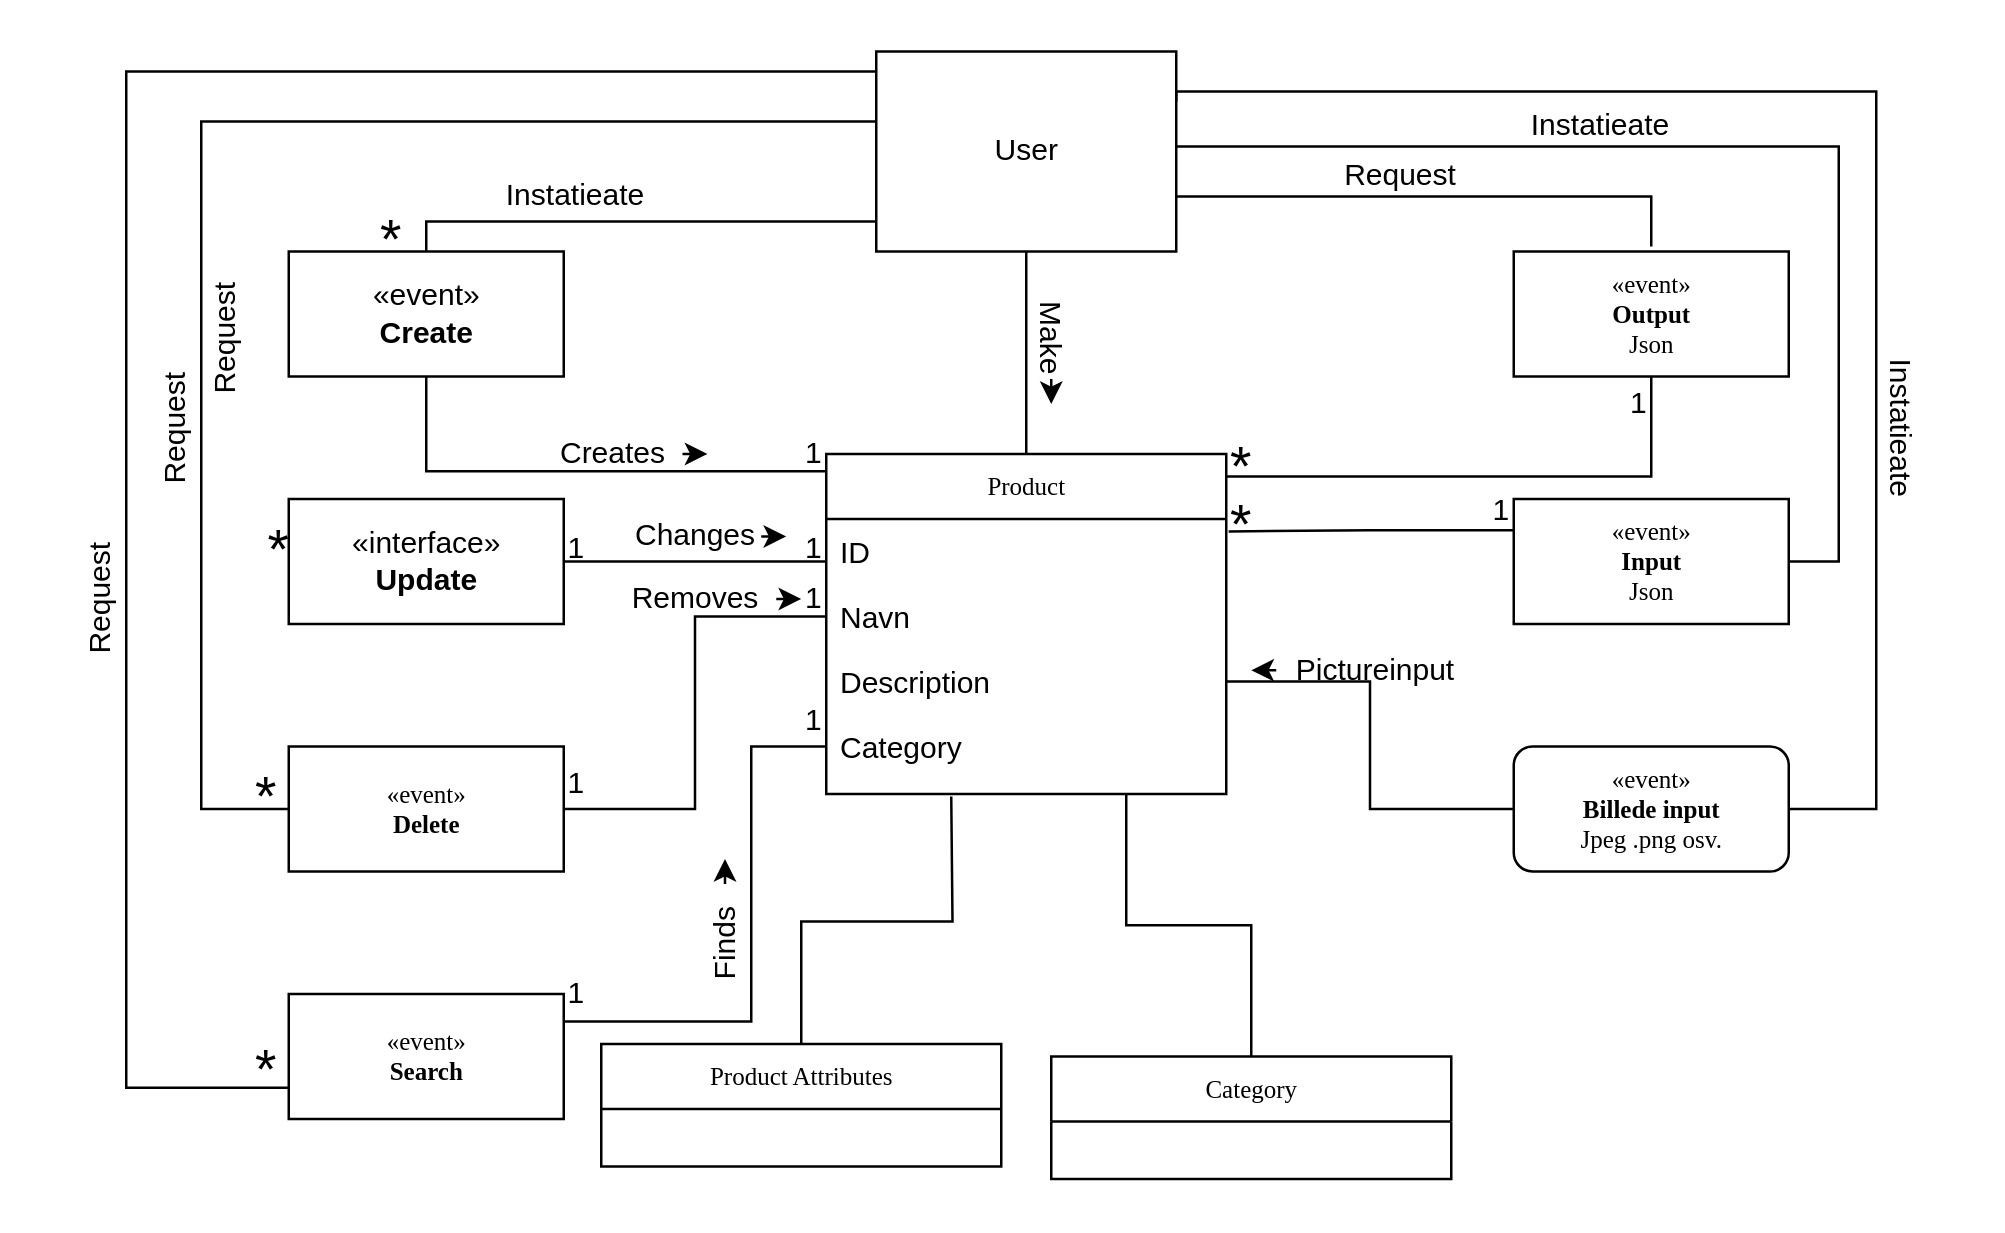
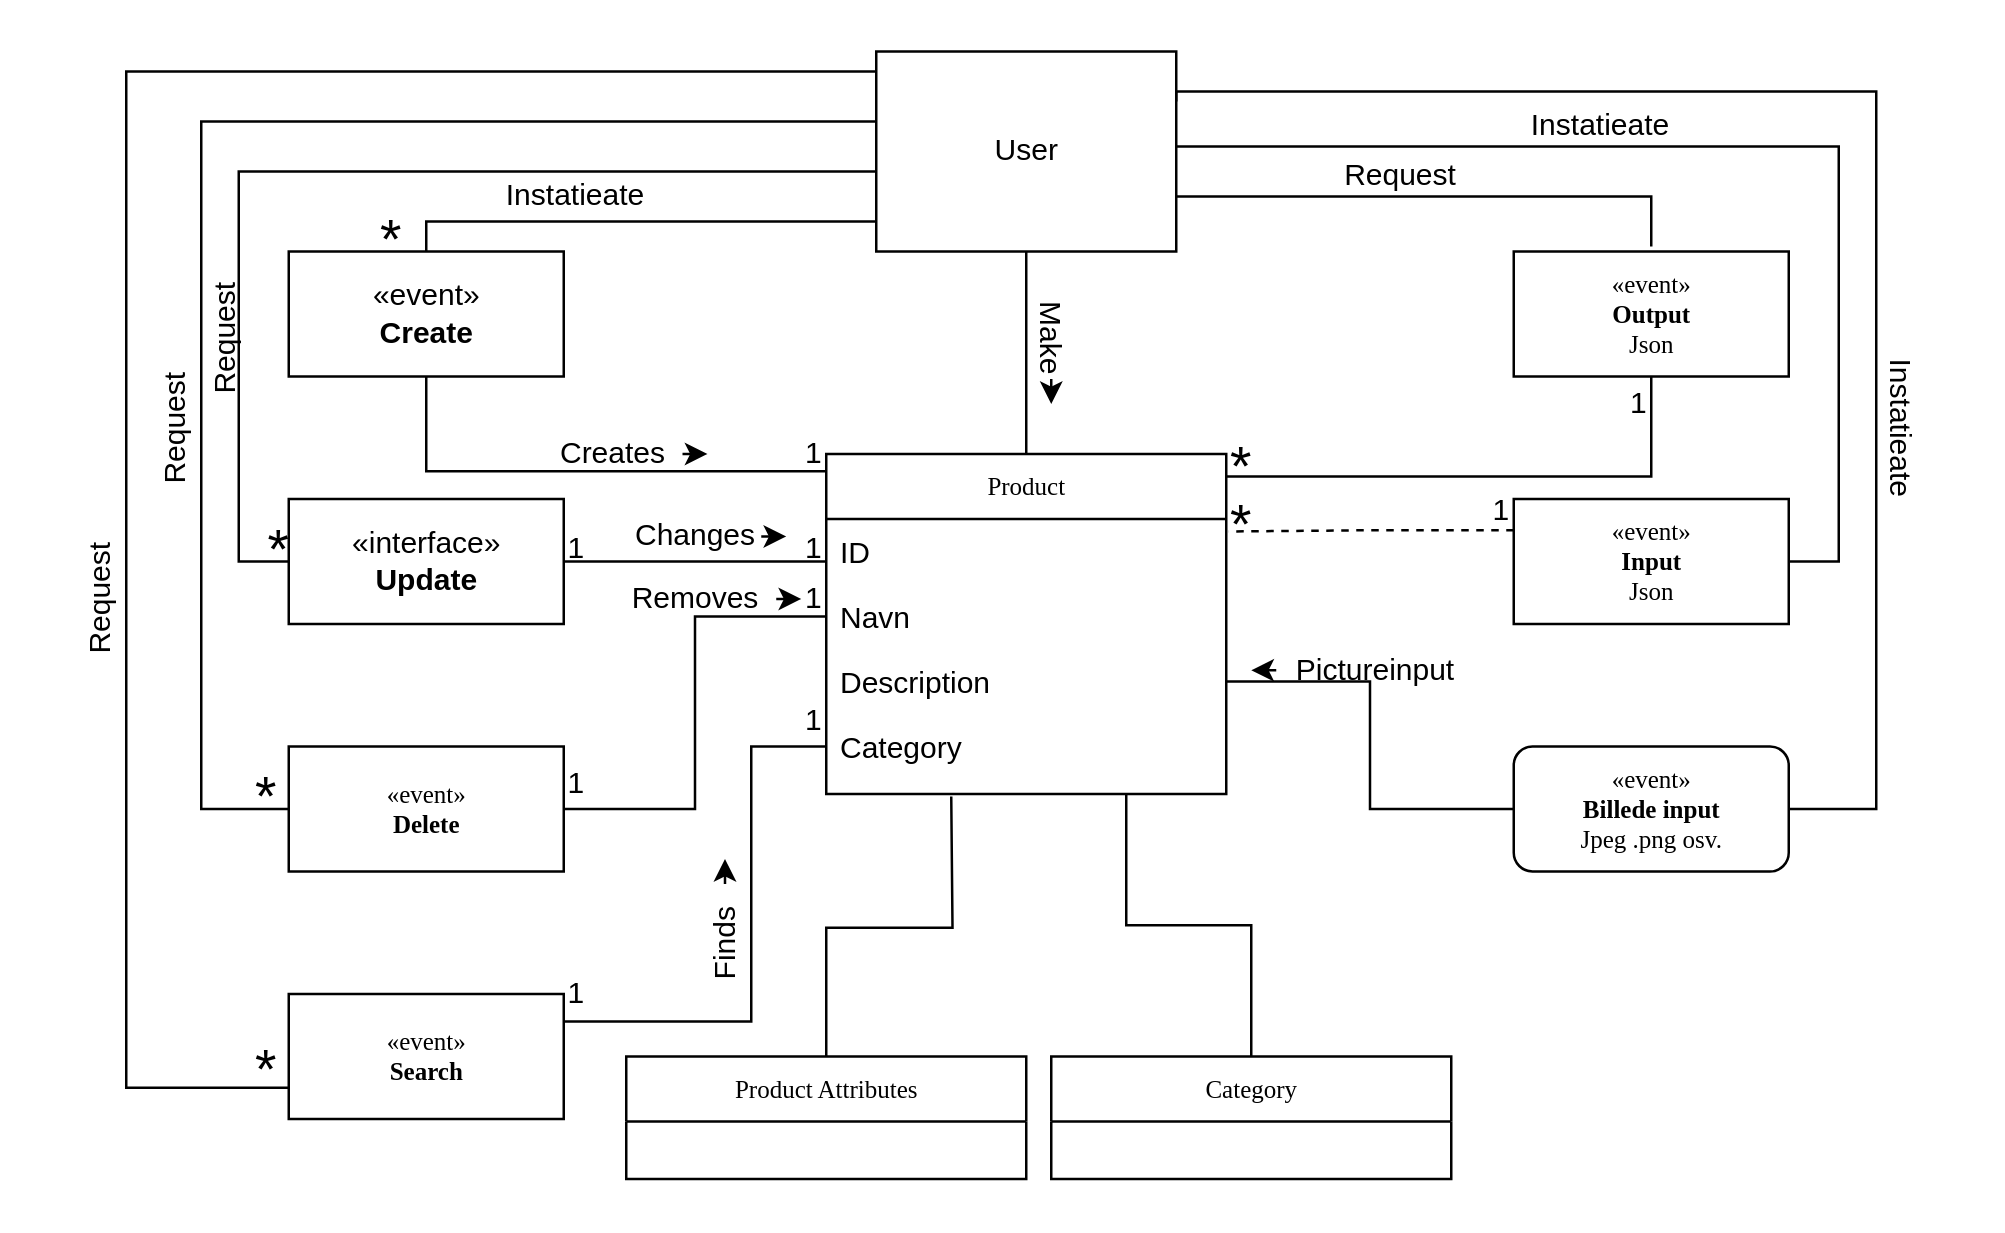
edge "User" -- "«interface» Update": added
edge "ID" -- "«event» Input Json": style solid -> dashed
node "Product Attributes": moved (801, 1105) -> (826, 1118)
